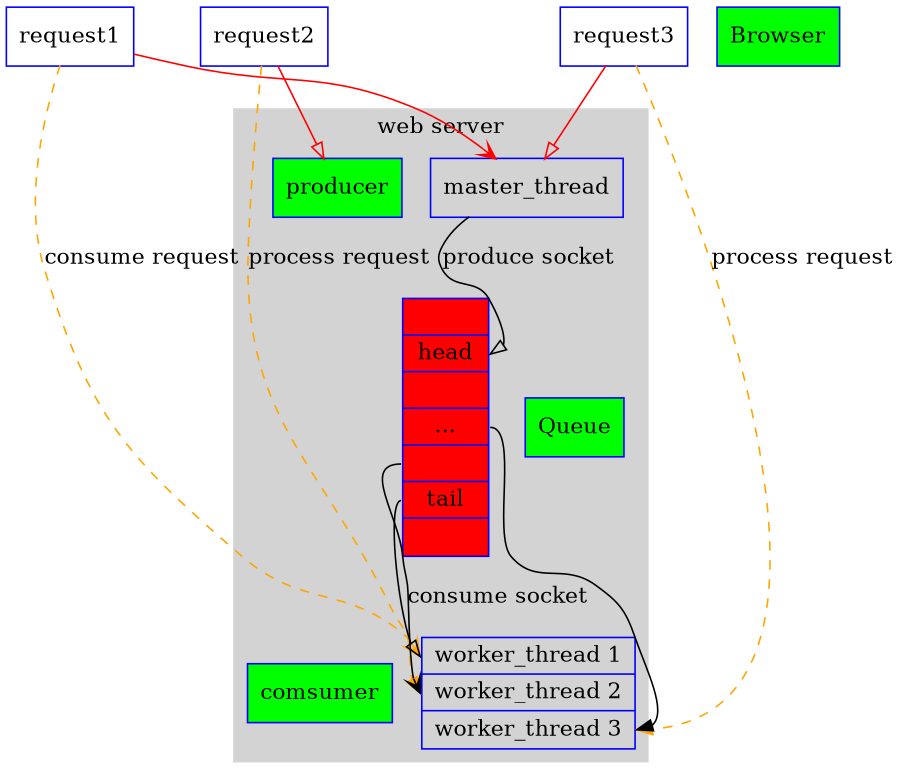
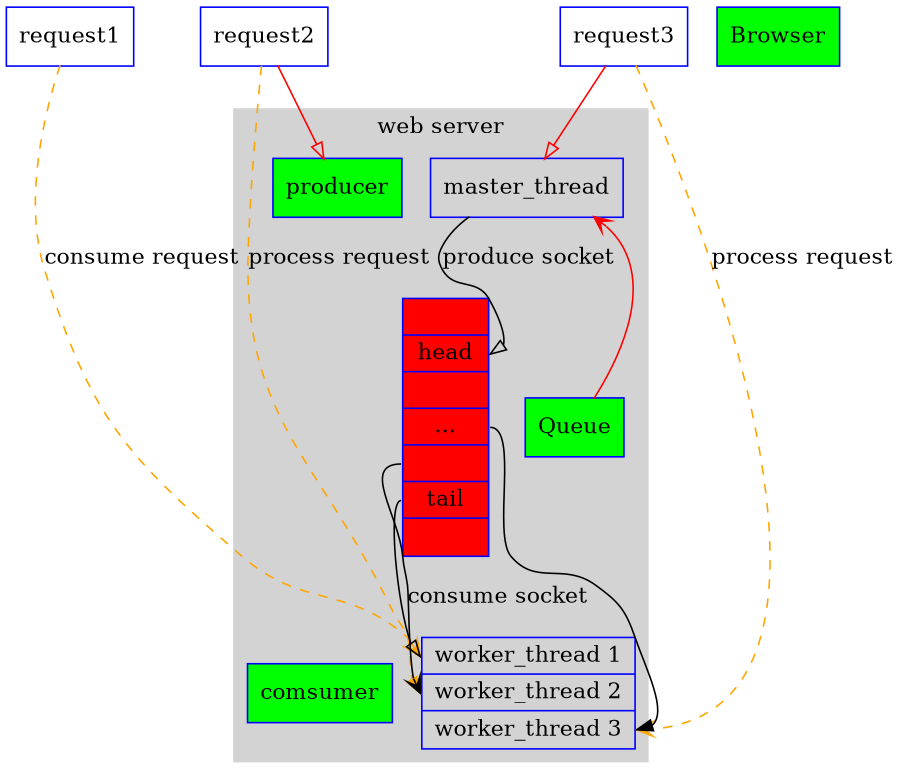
edge "request1" -> "master_thread": now "Queue" -> "master_thread"
edge "request3" -> "worker_thread 1": arrowhead normal -> vee
